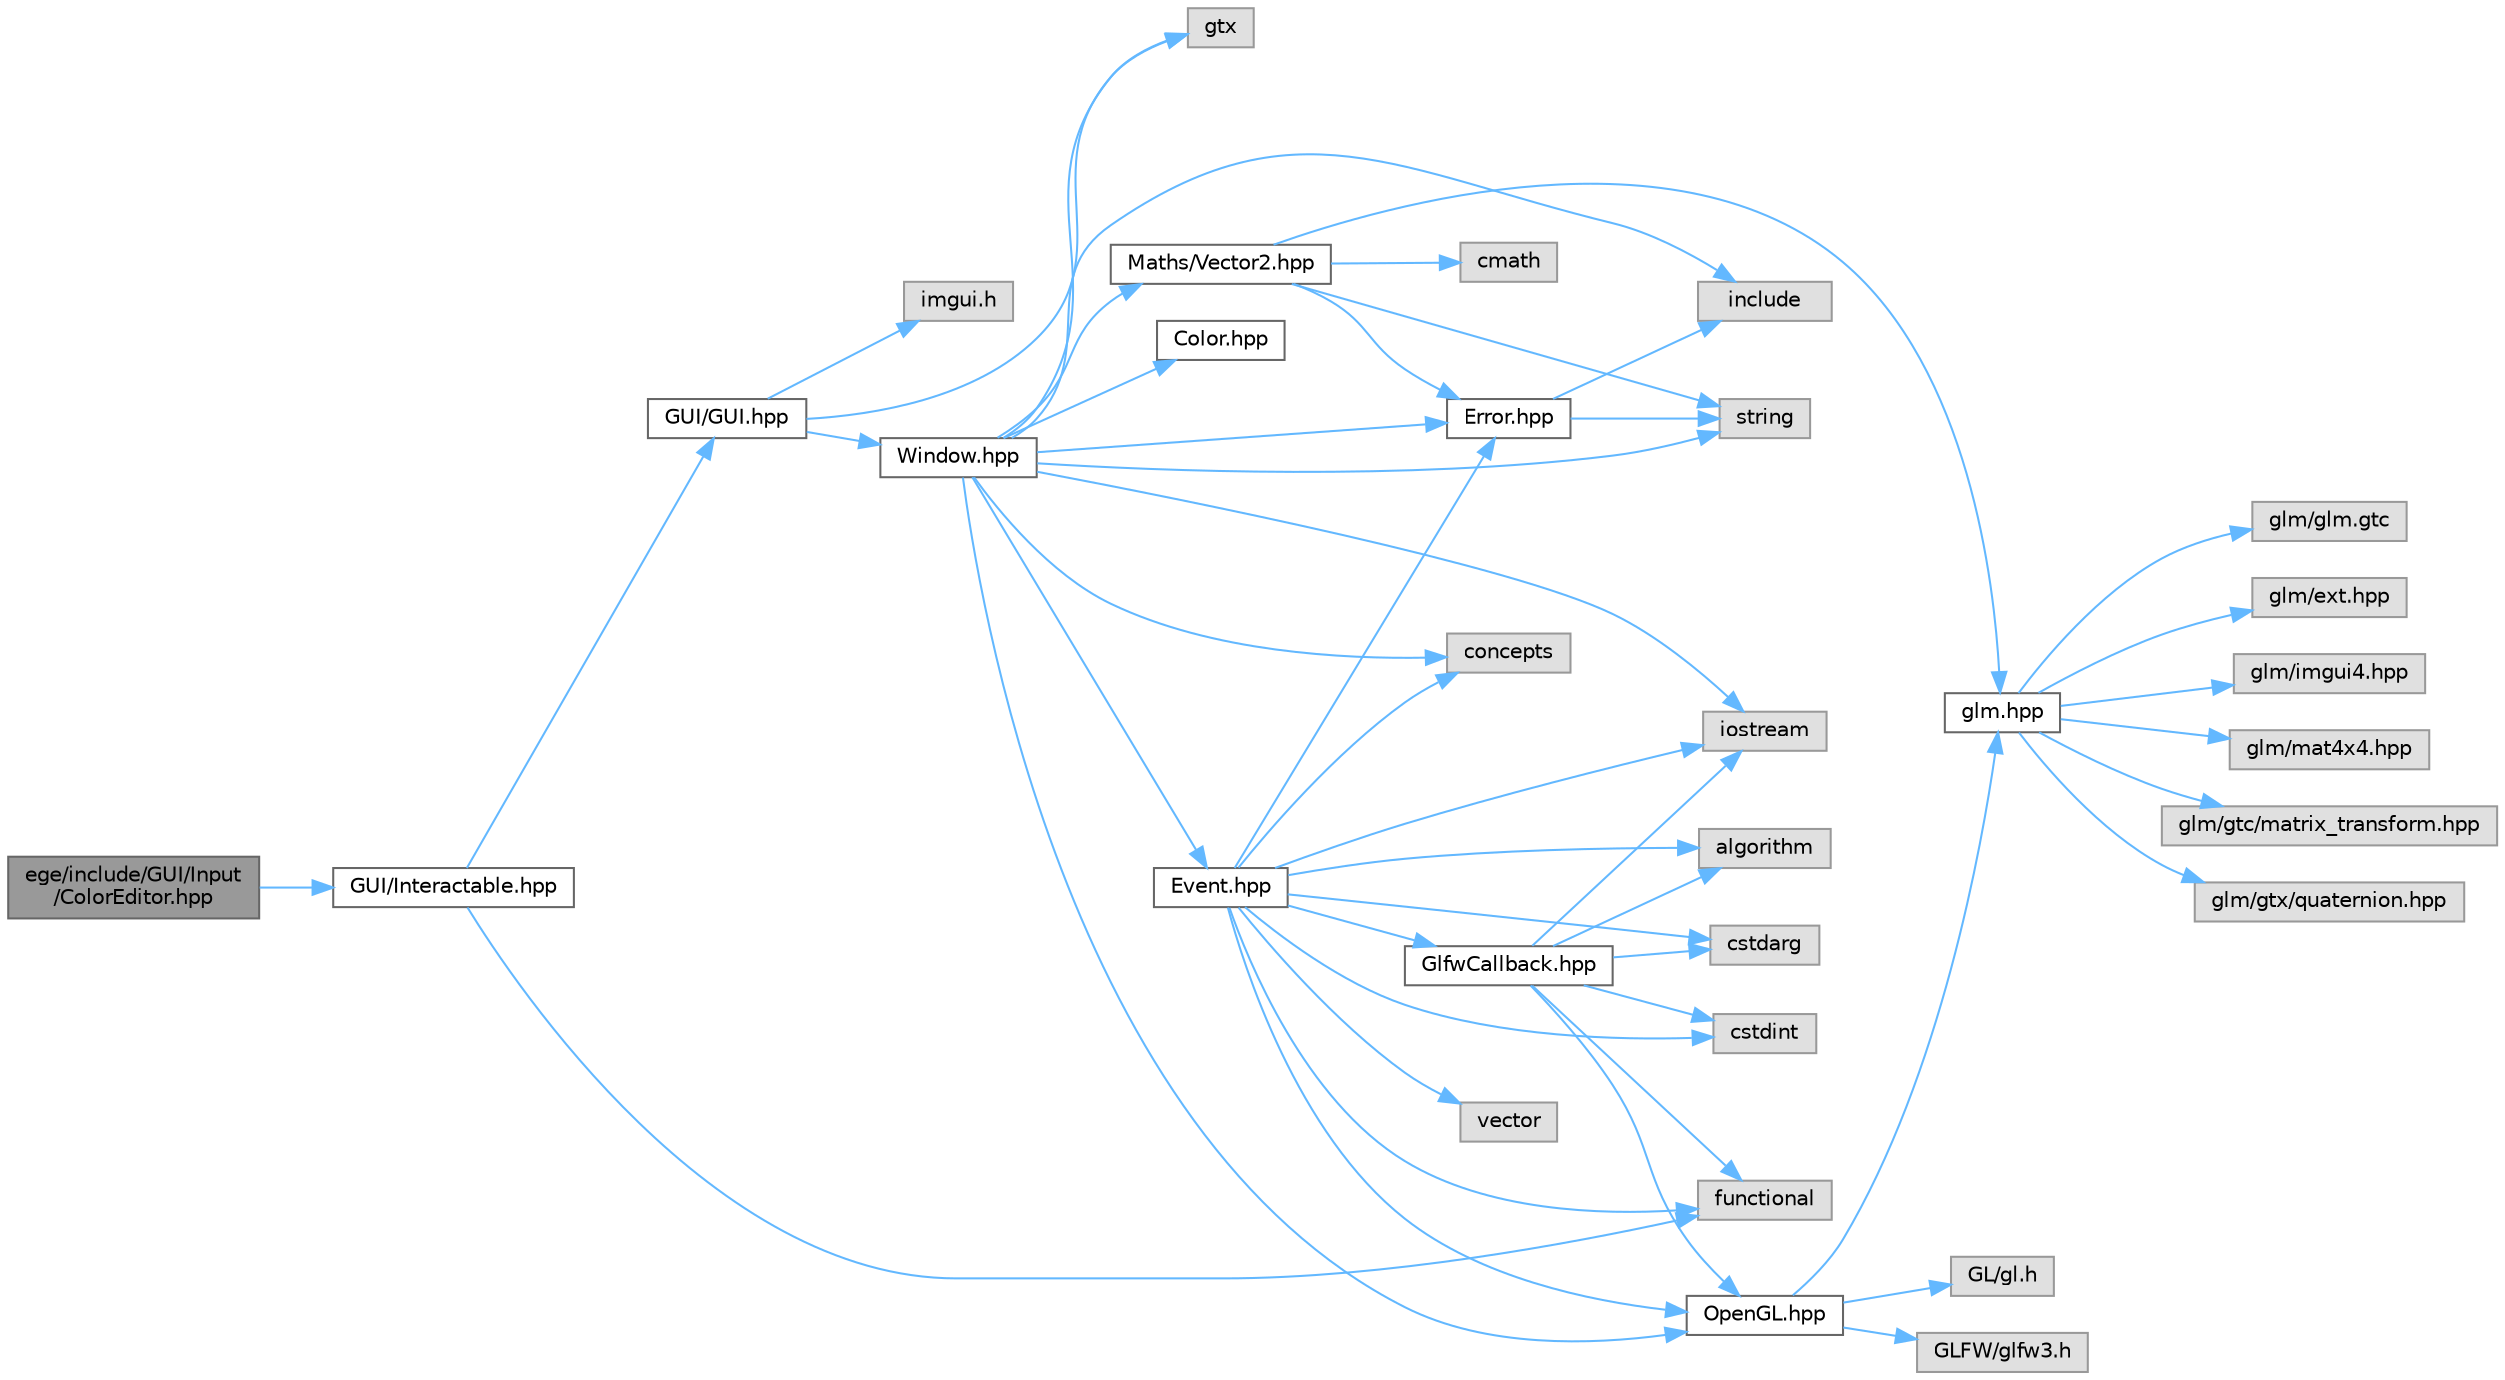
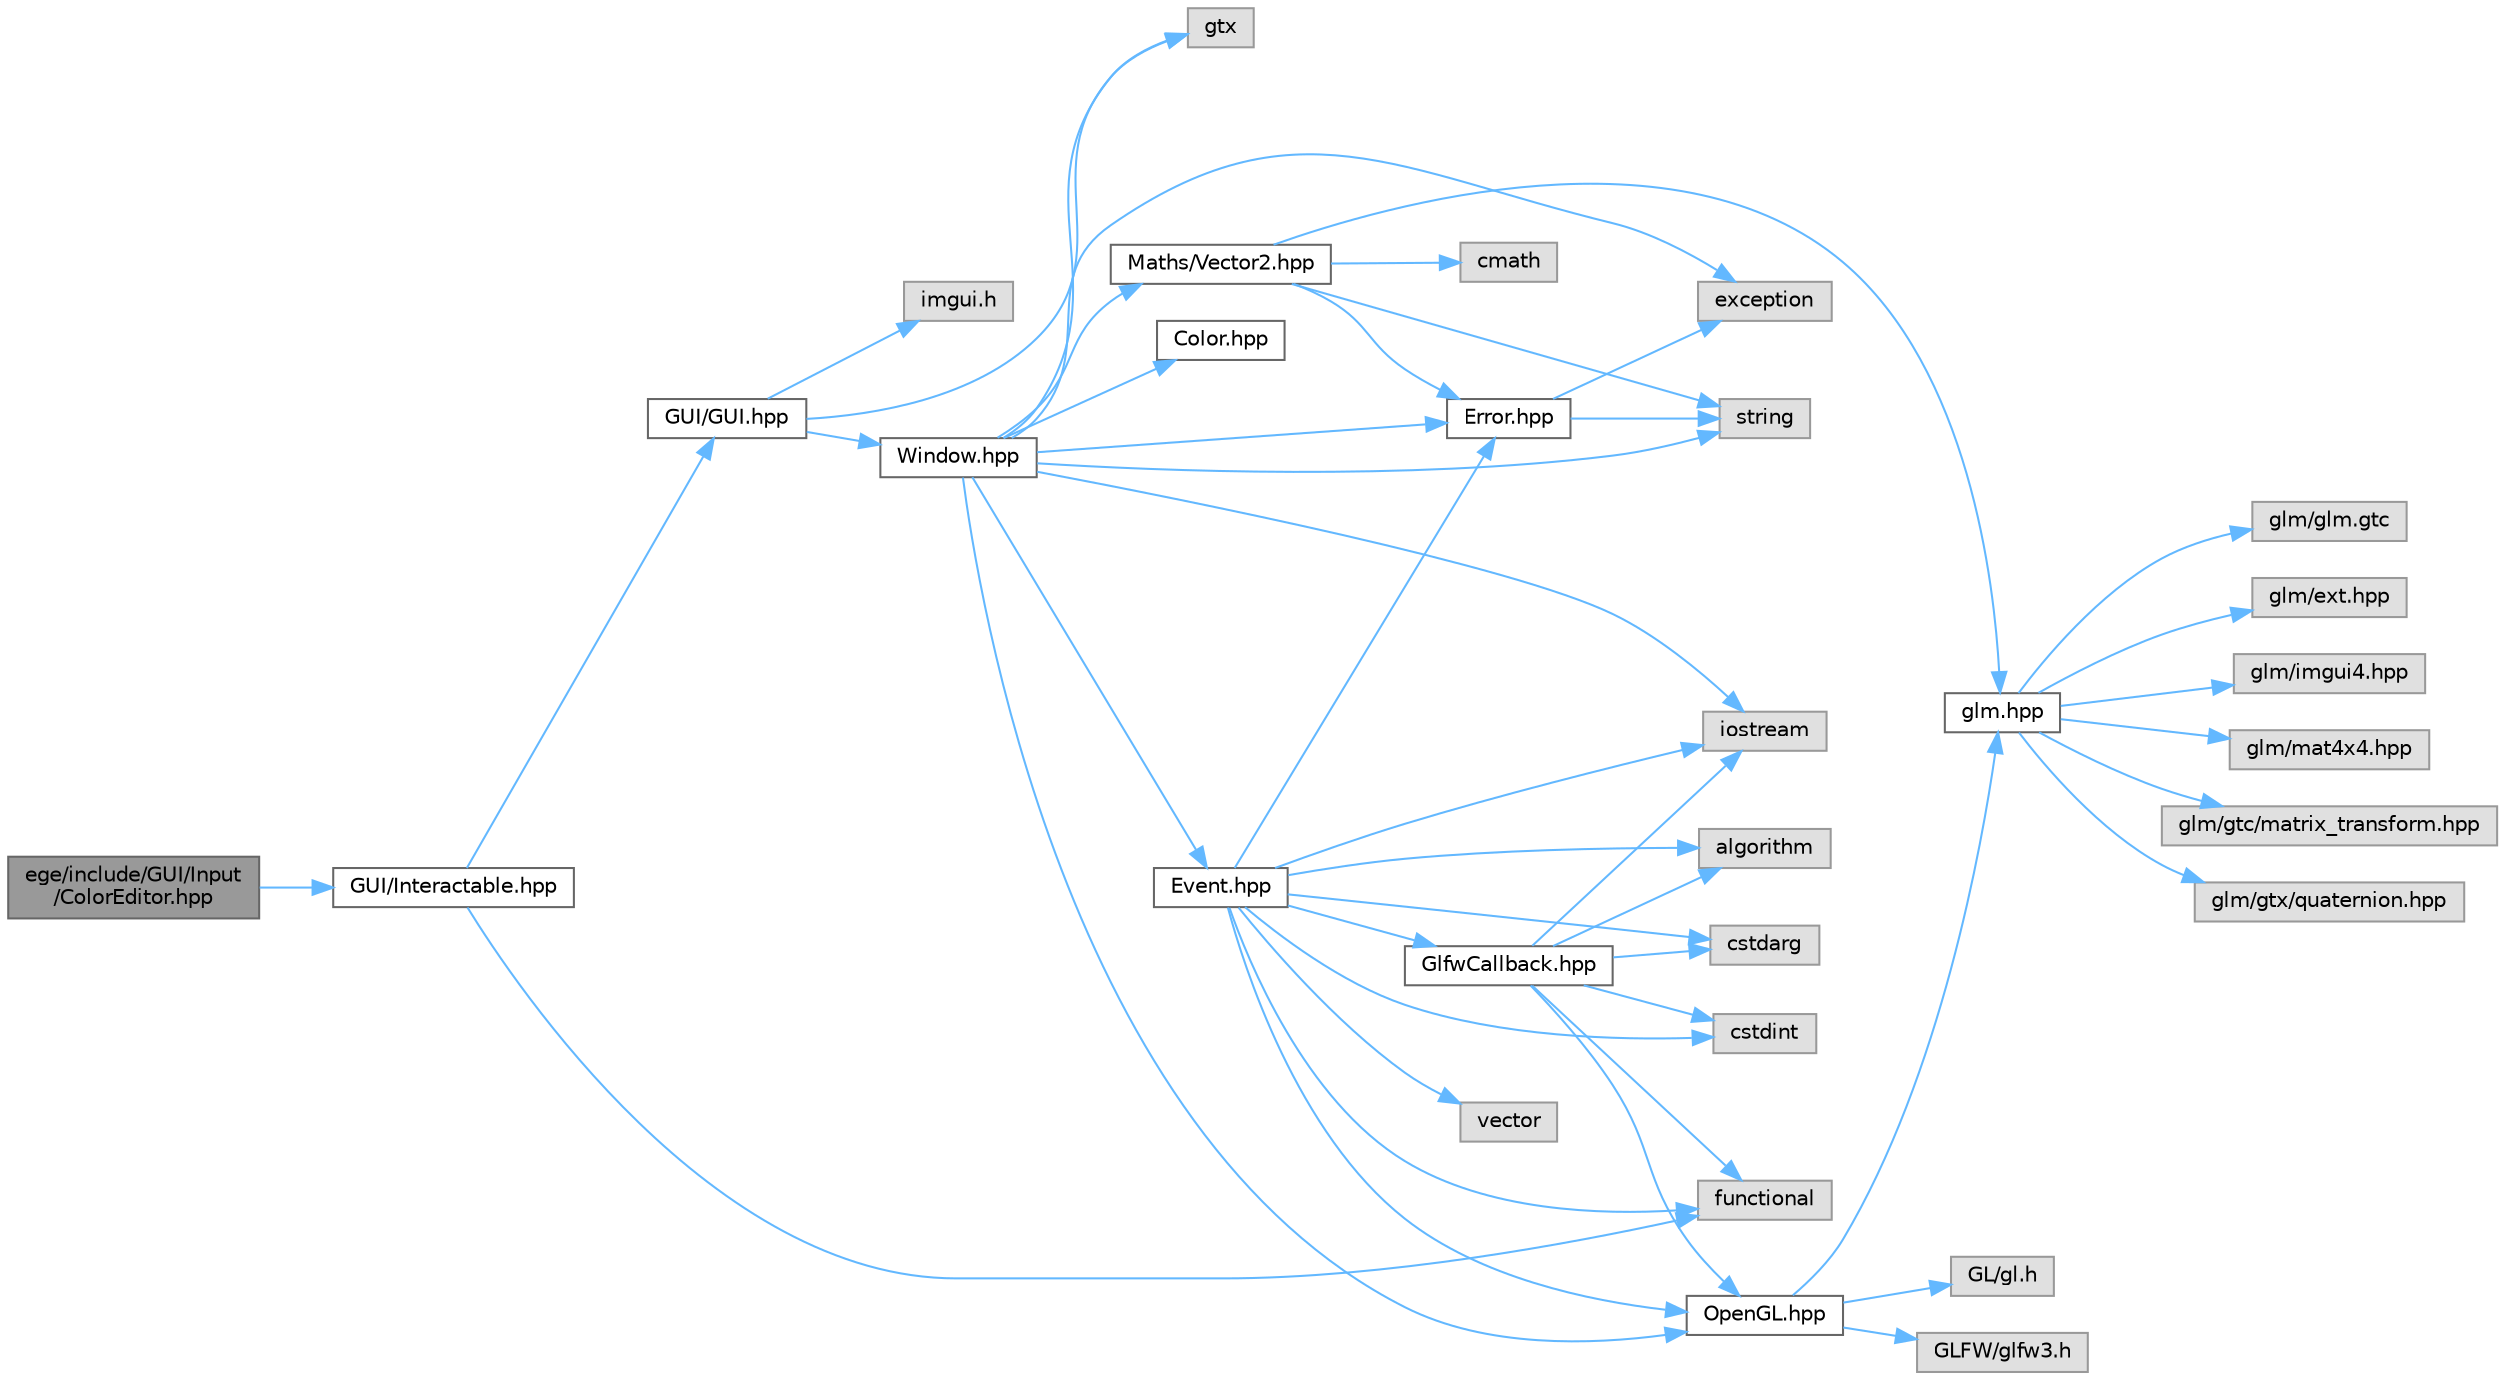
node "include": label "include" -> "exception"
node "concepts": removed
